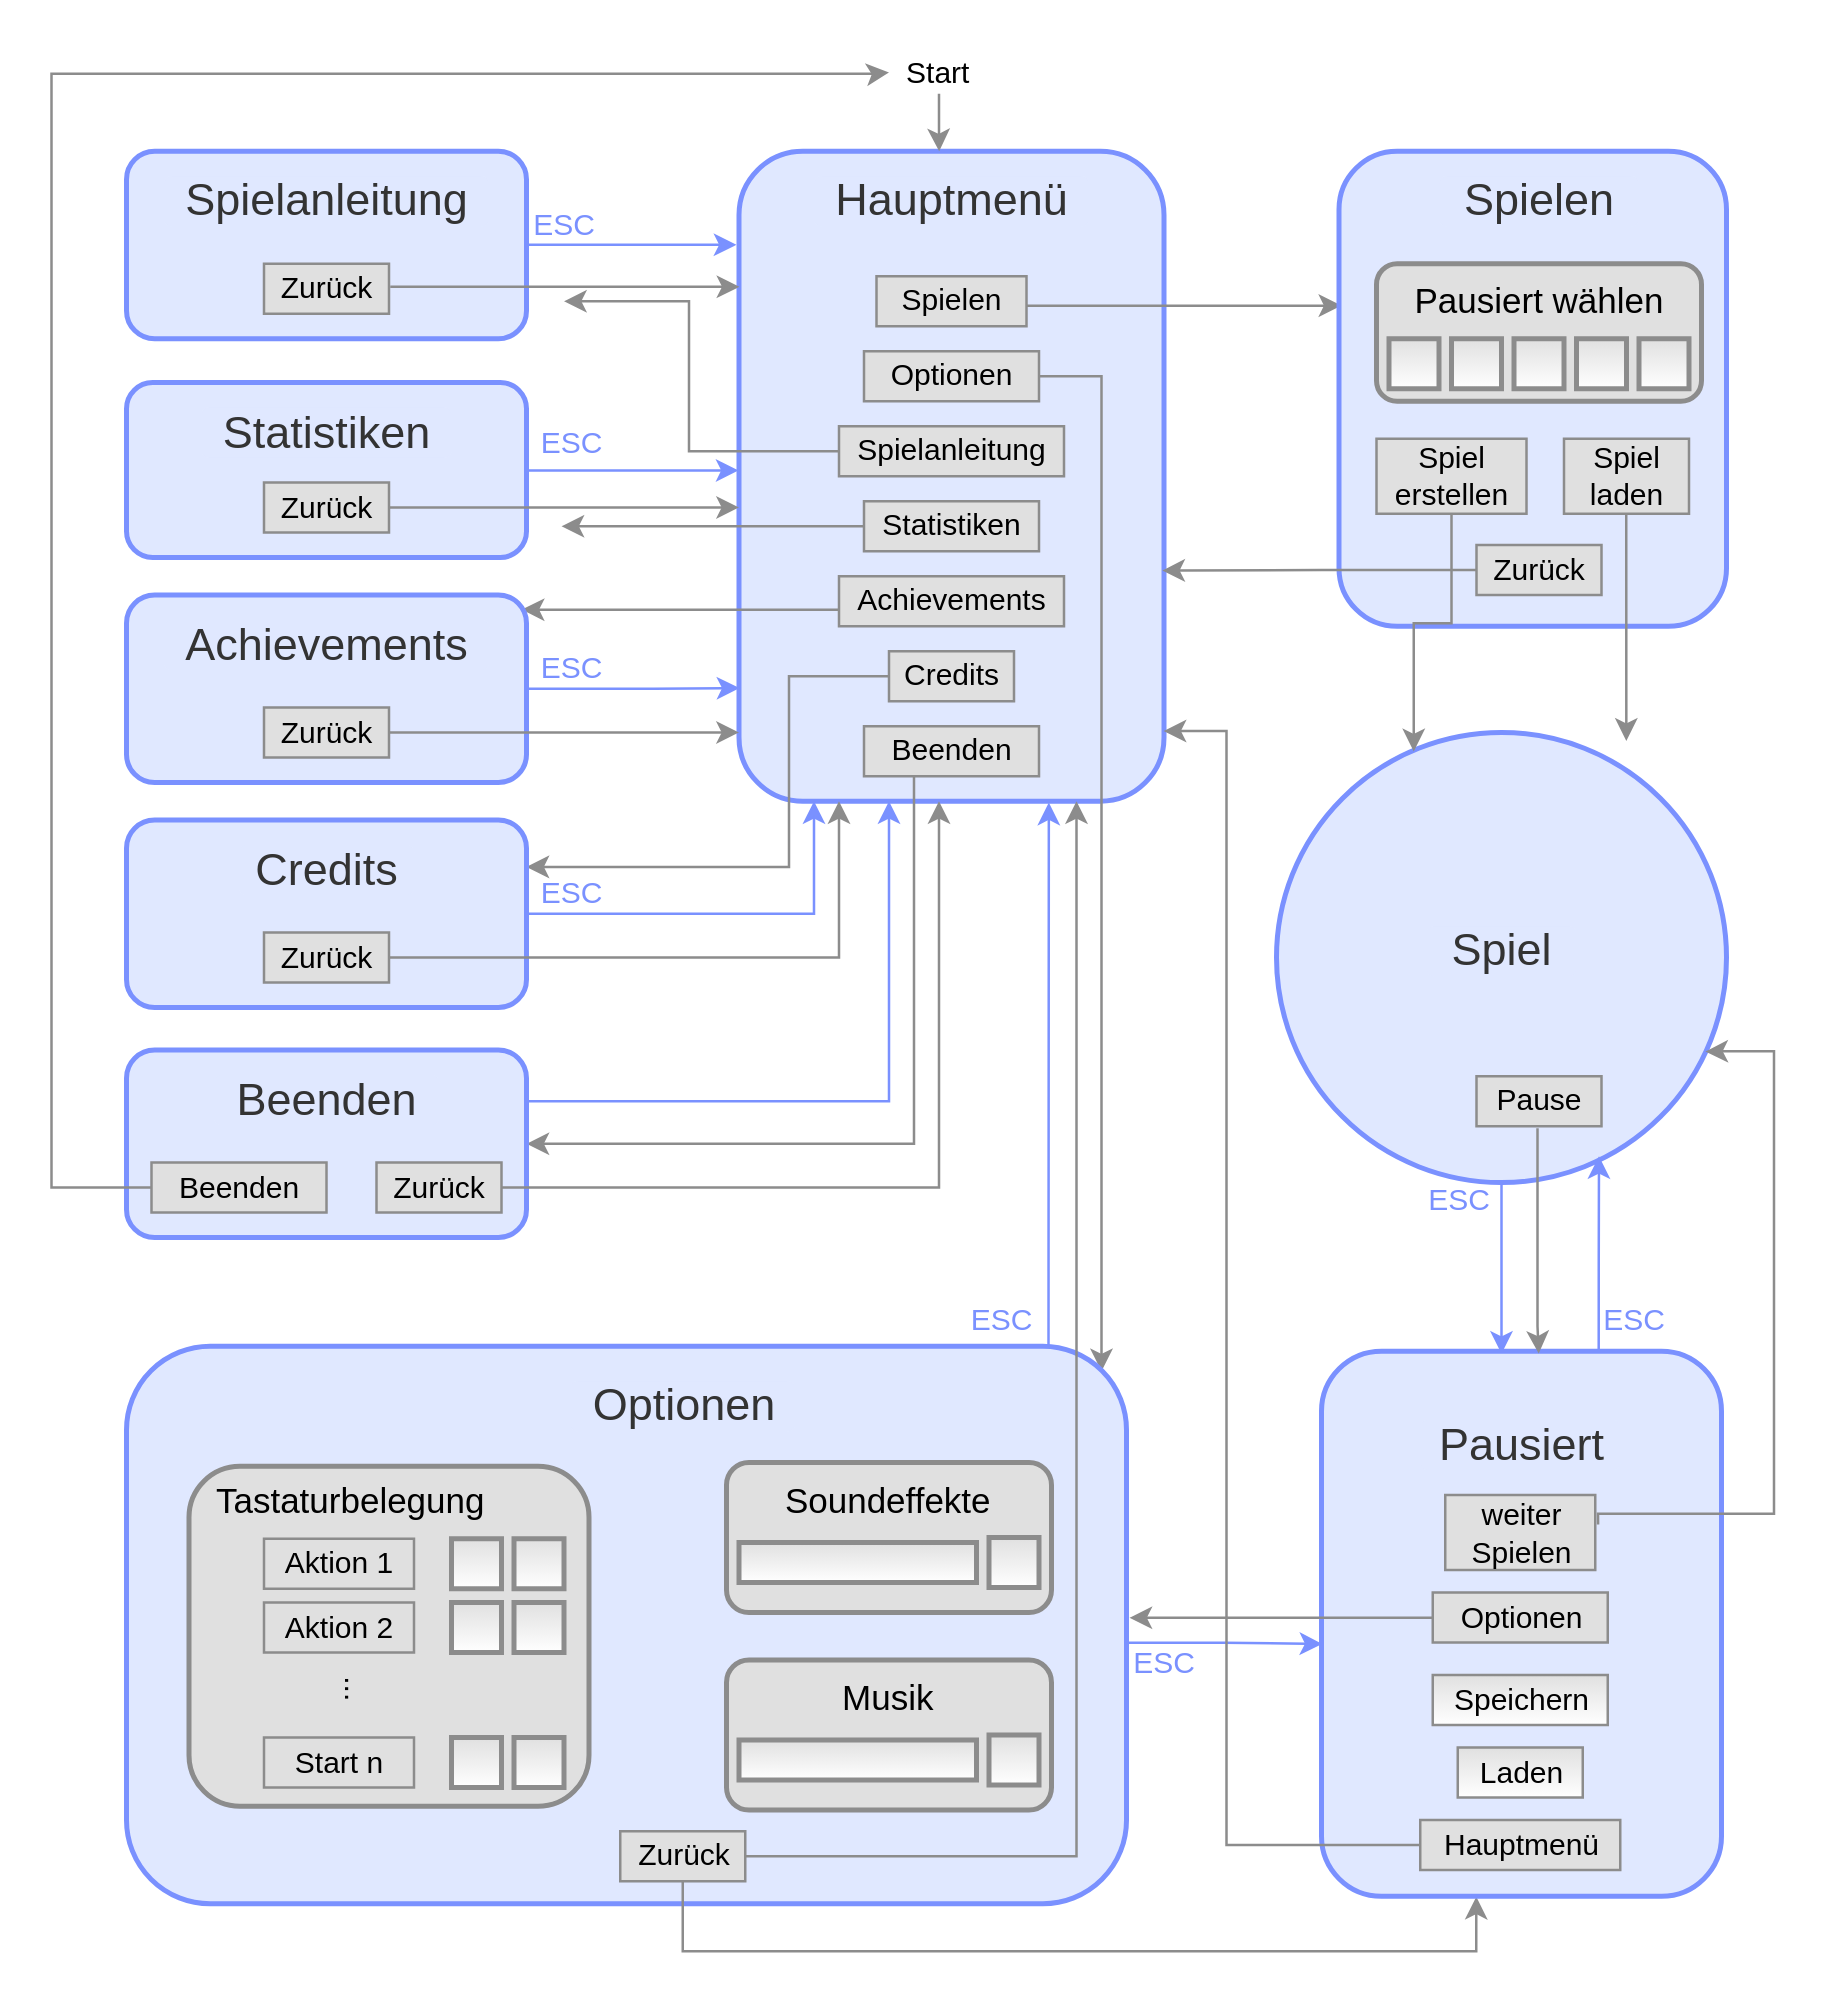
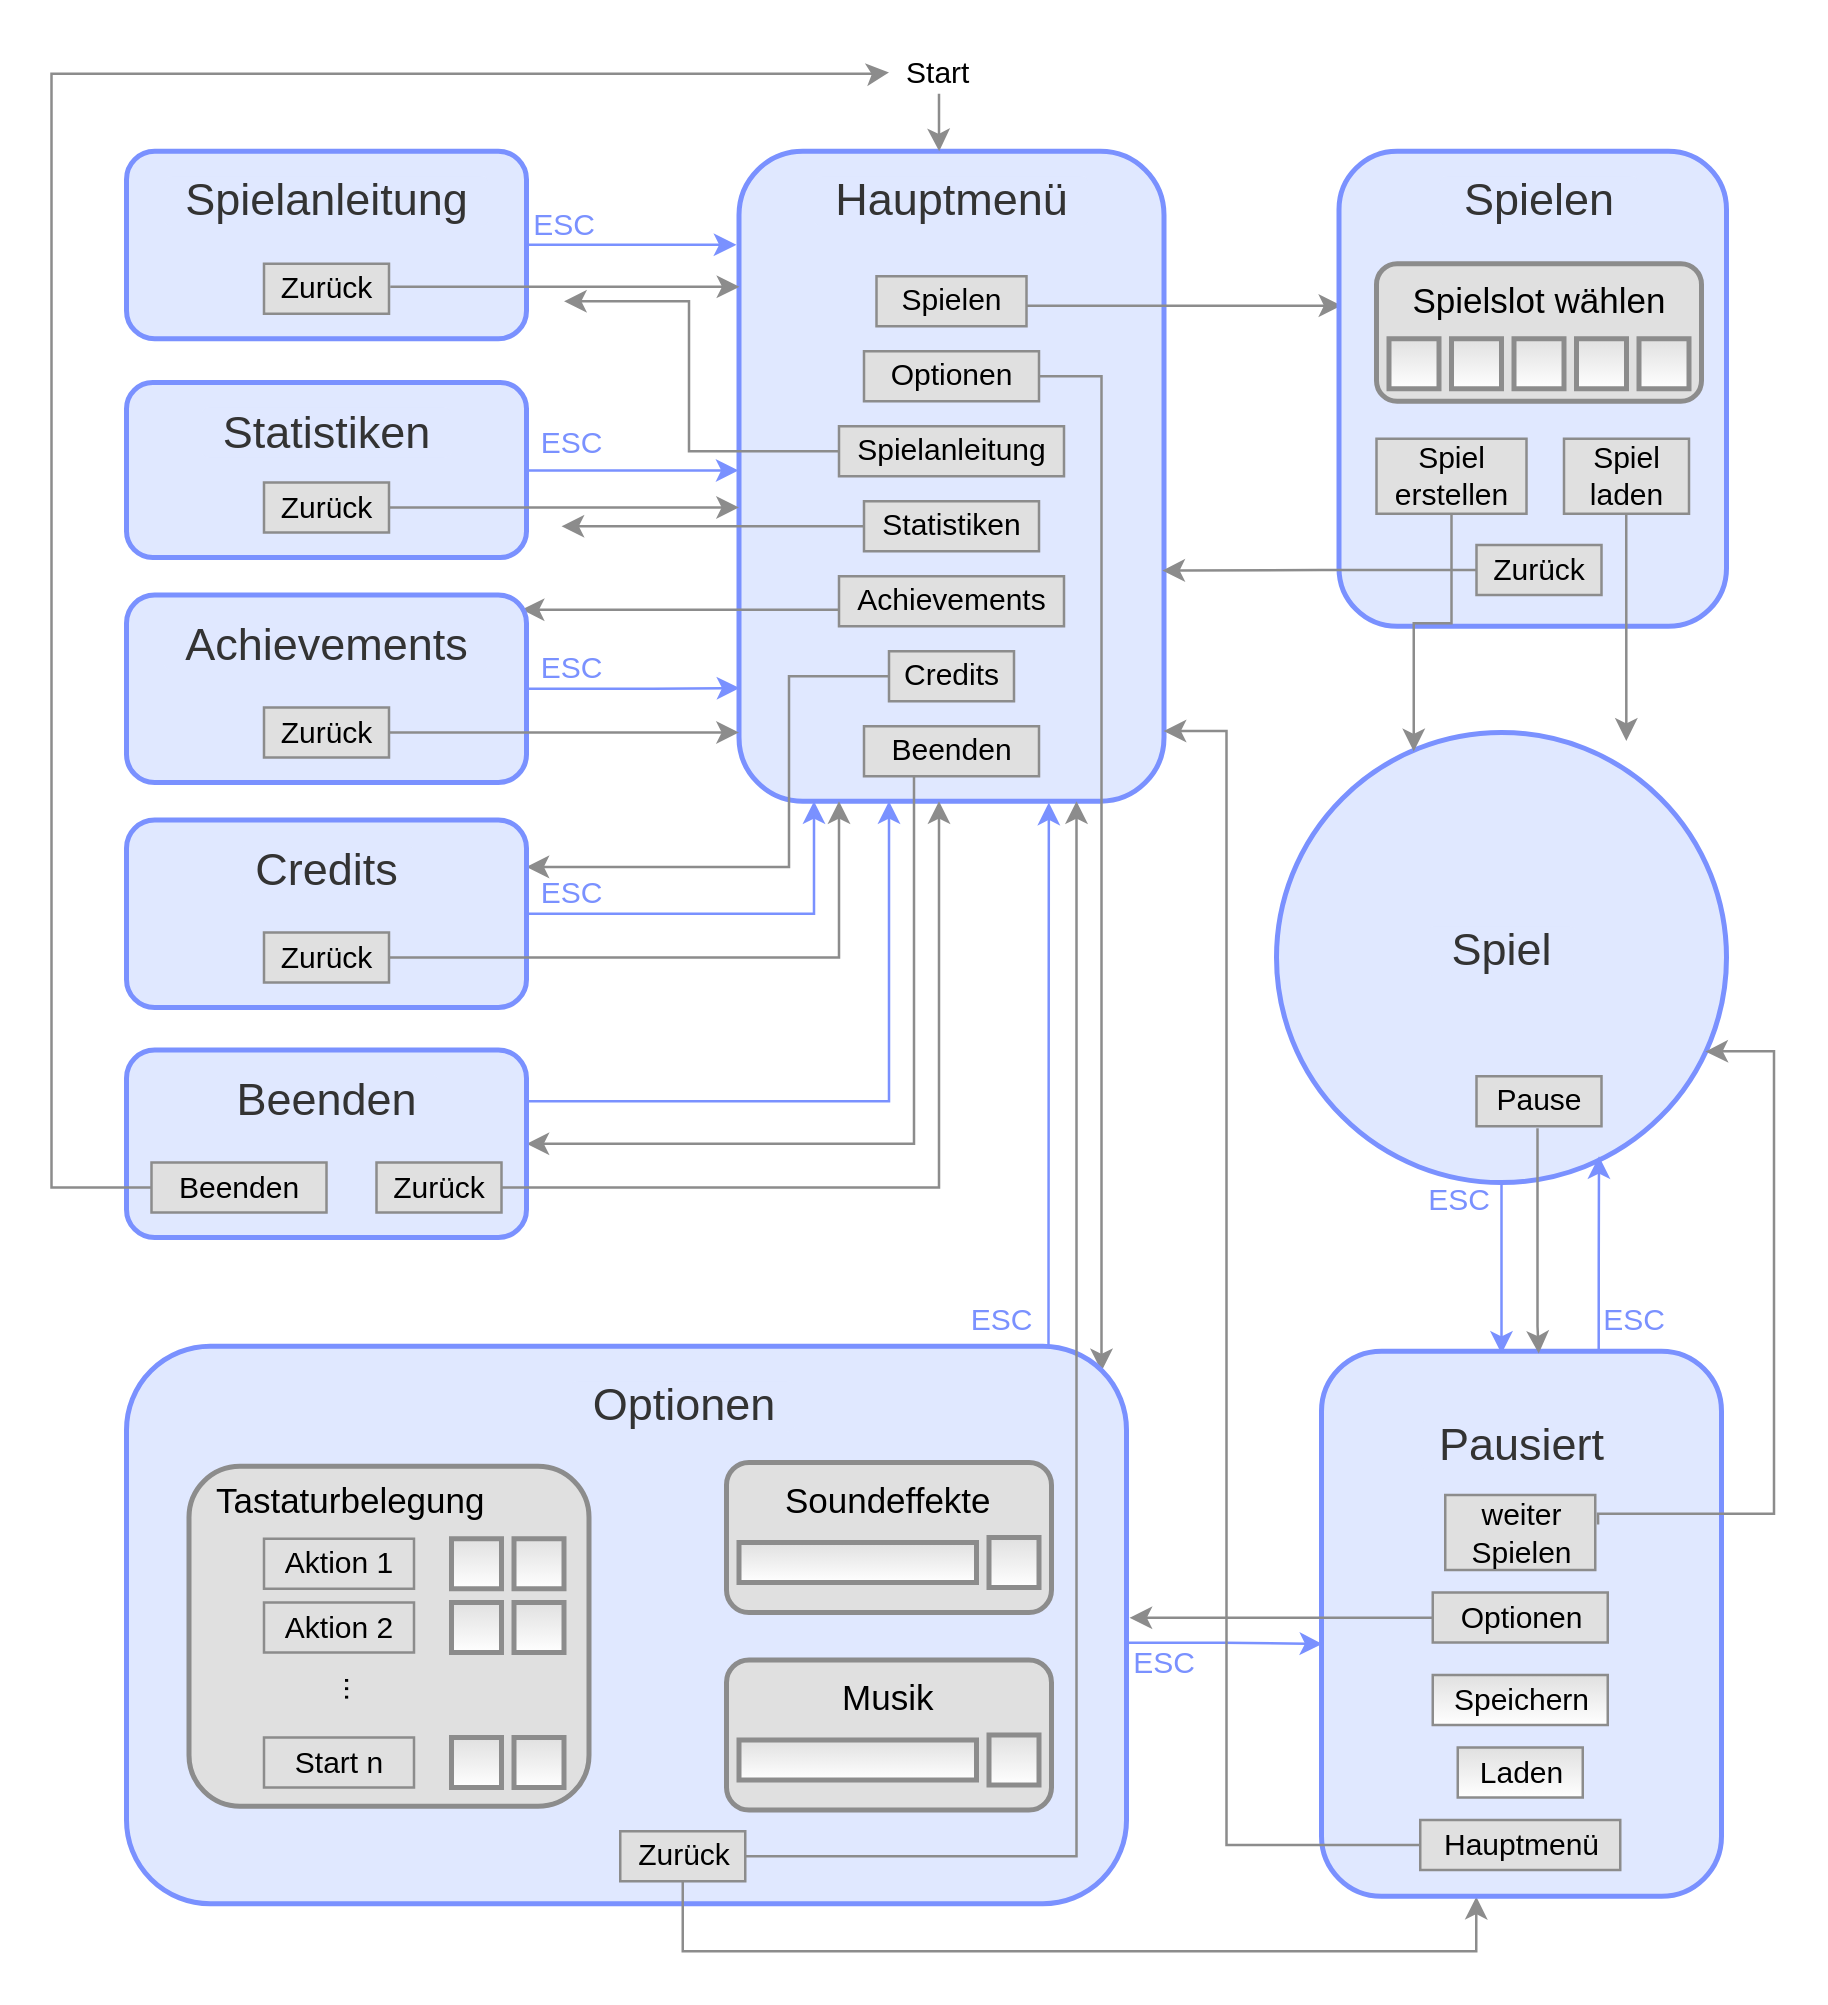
node "Pausiert wählen": label "Pausiert wählen" -> "Spielslot wählen"
